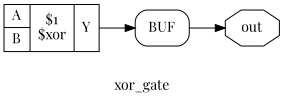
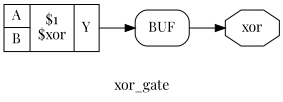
node "out": label "out" -> "xor"
